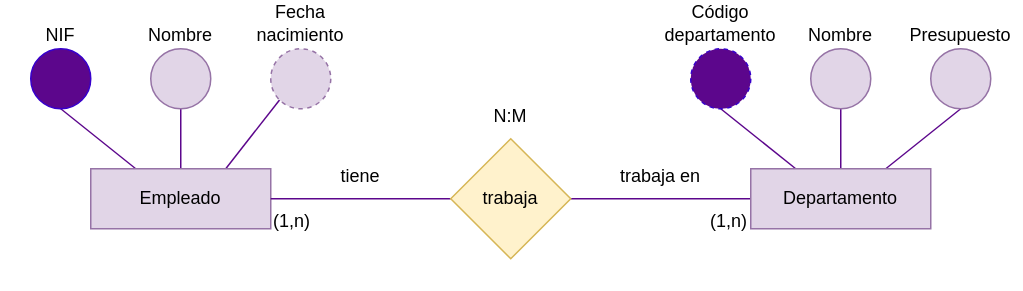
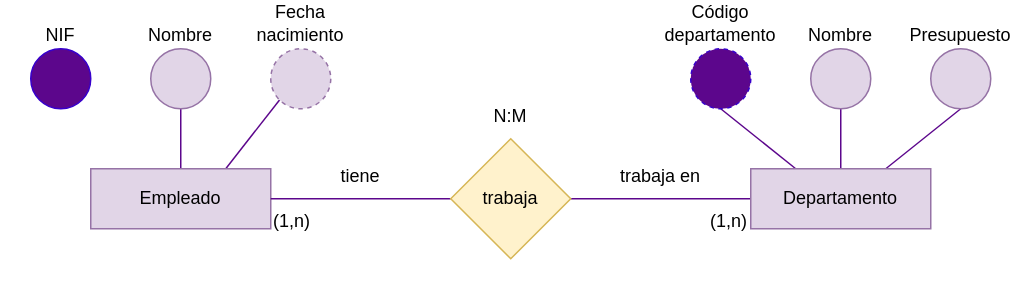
edge "NIF" -- "Empleado": removed
